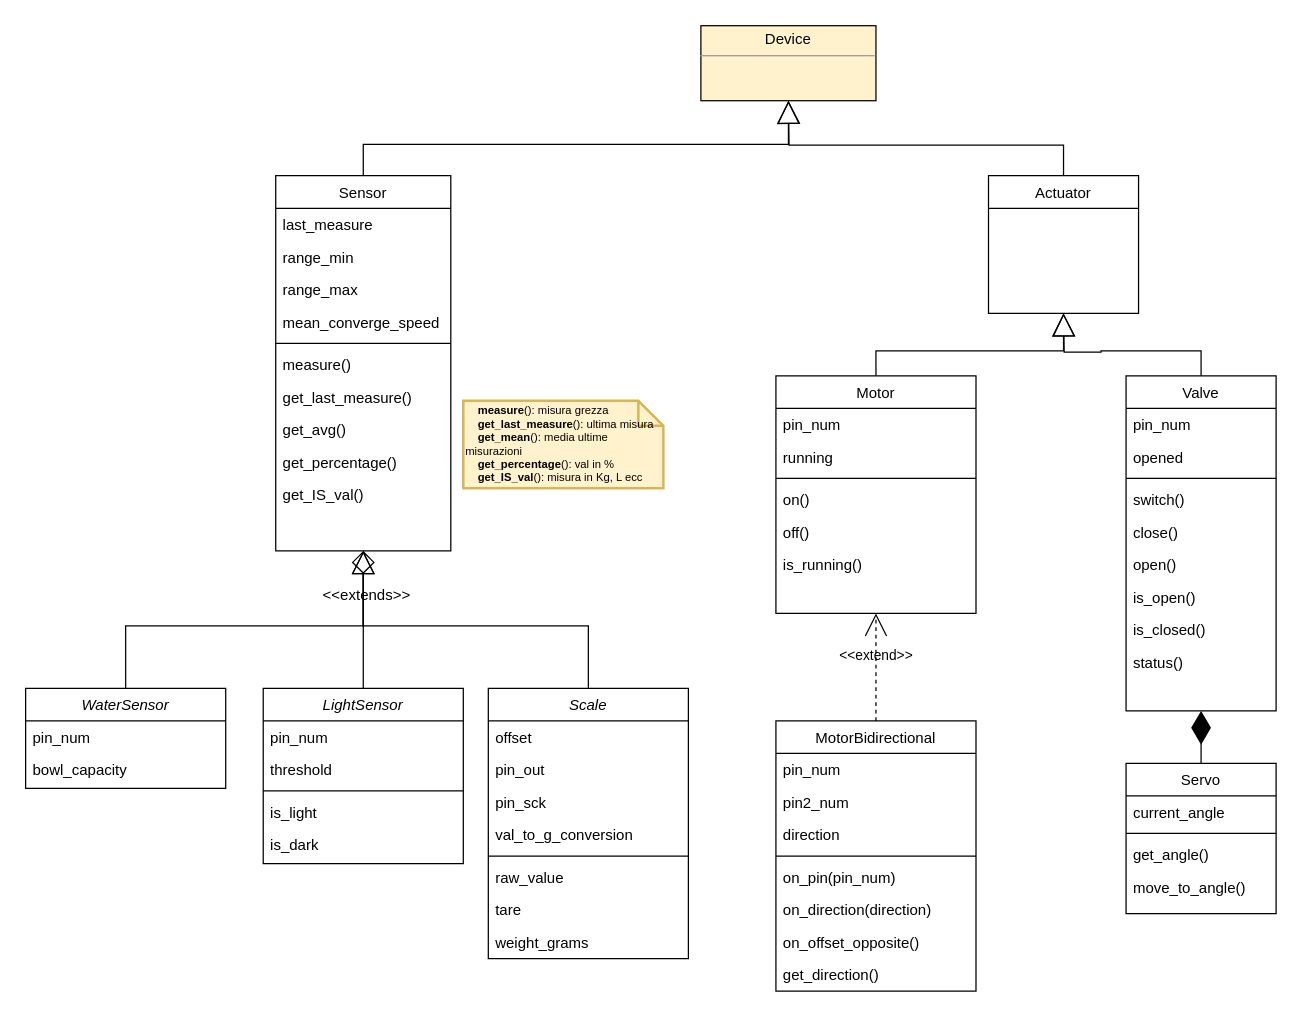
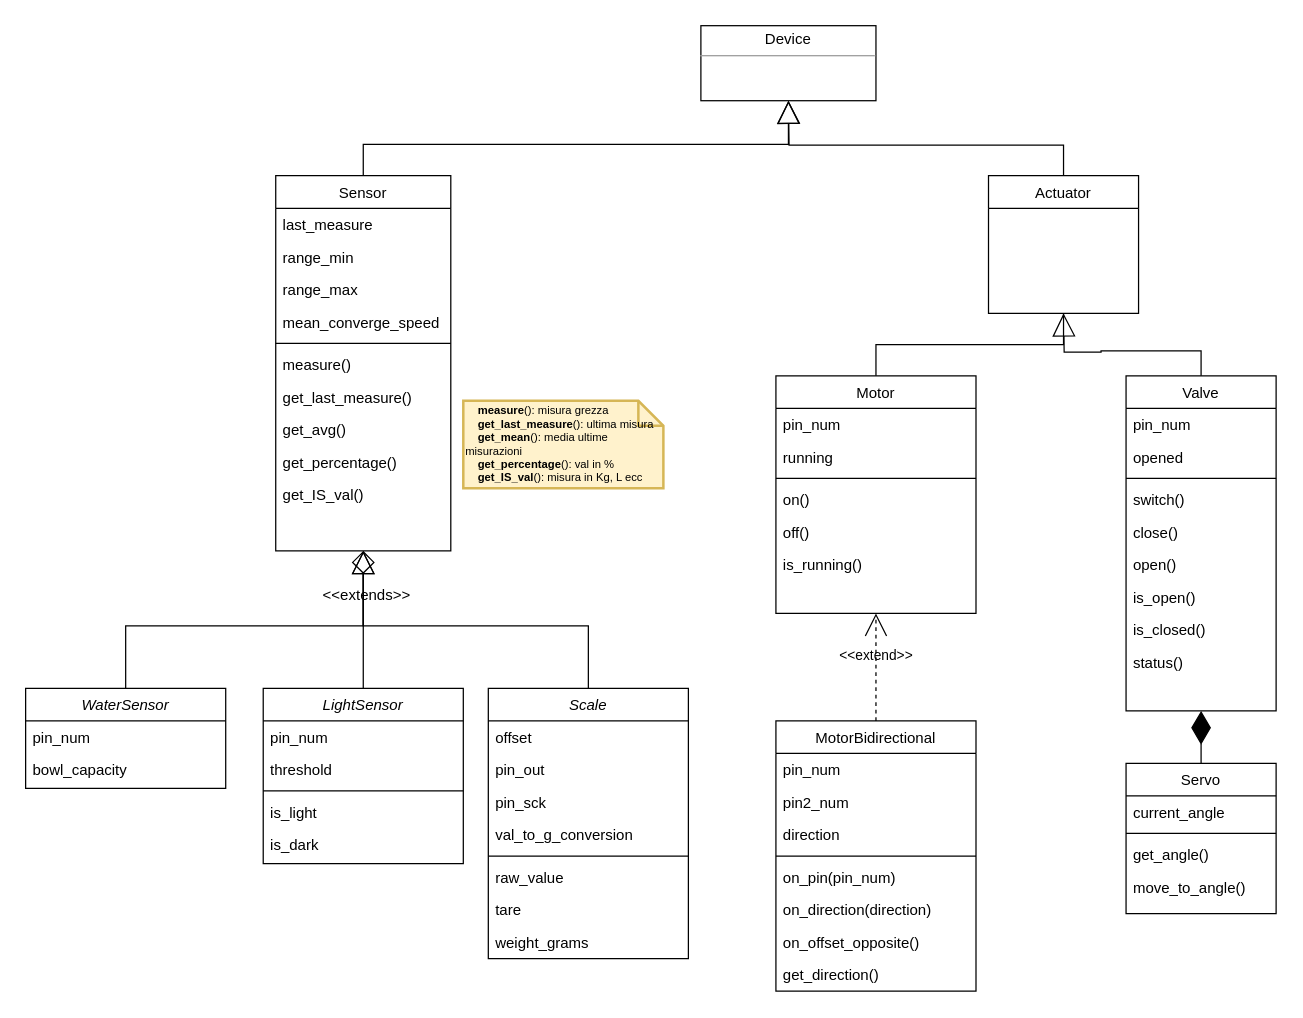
node "Device": fillcolor #fff2cc -> #ffffff
edge "Motor" -> "Actuator": arrowhead block -> none
